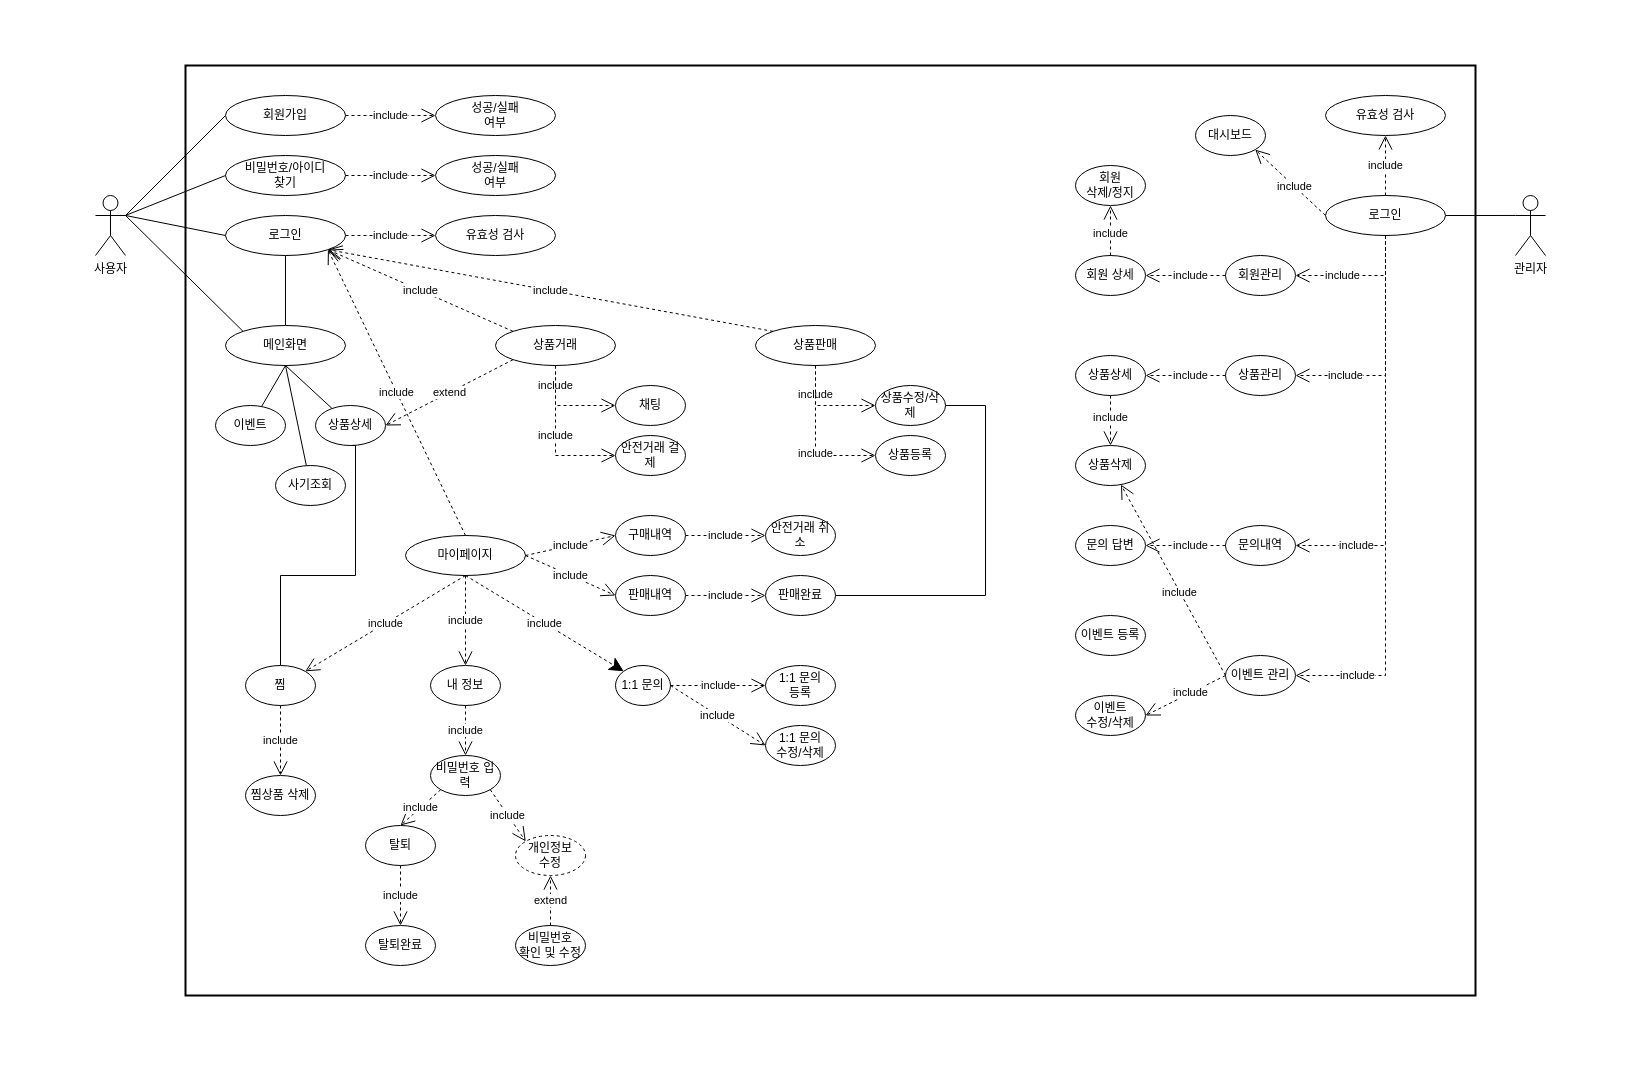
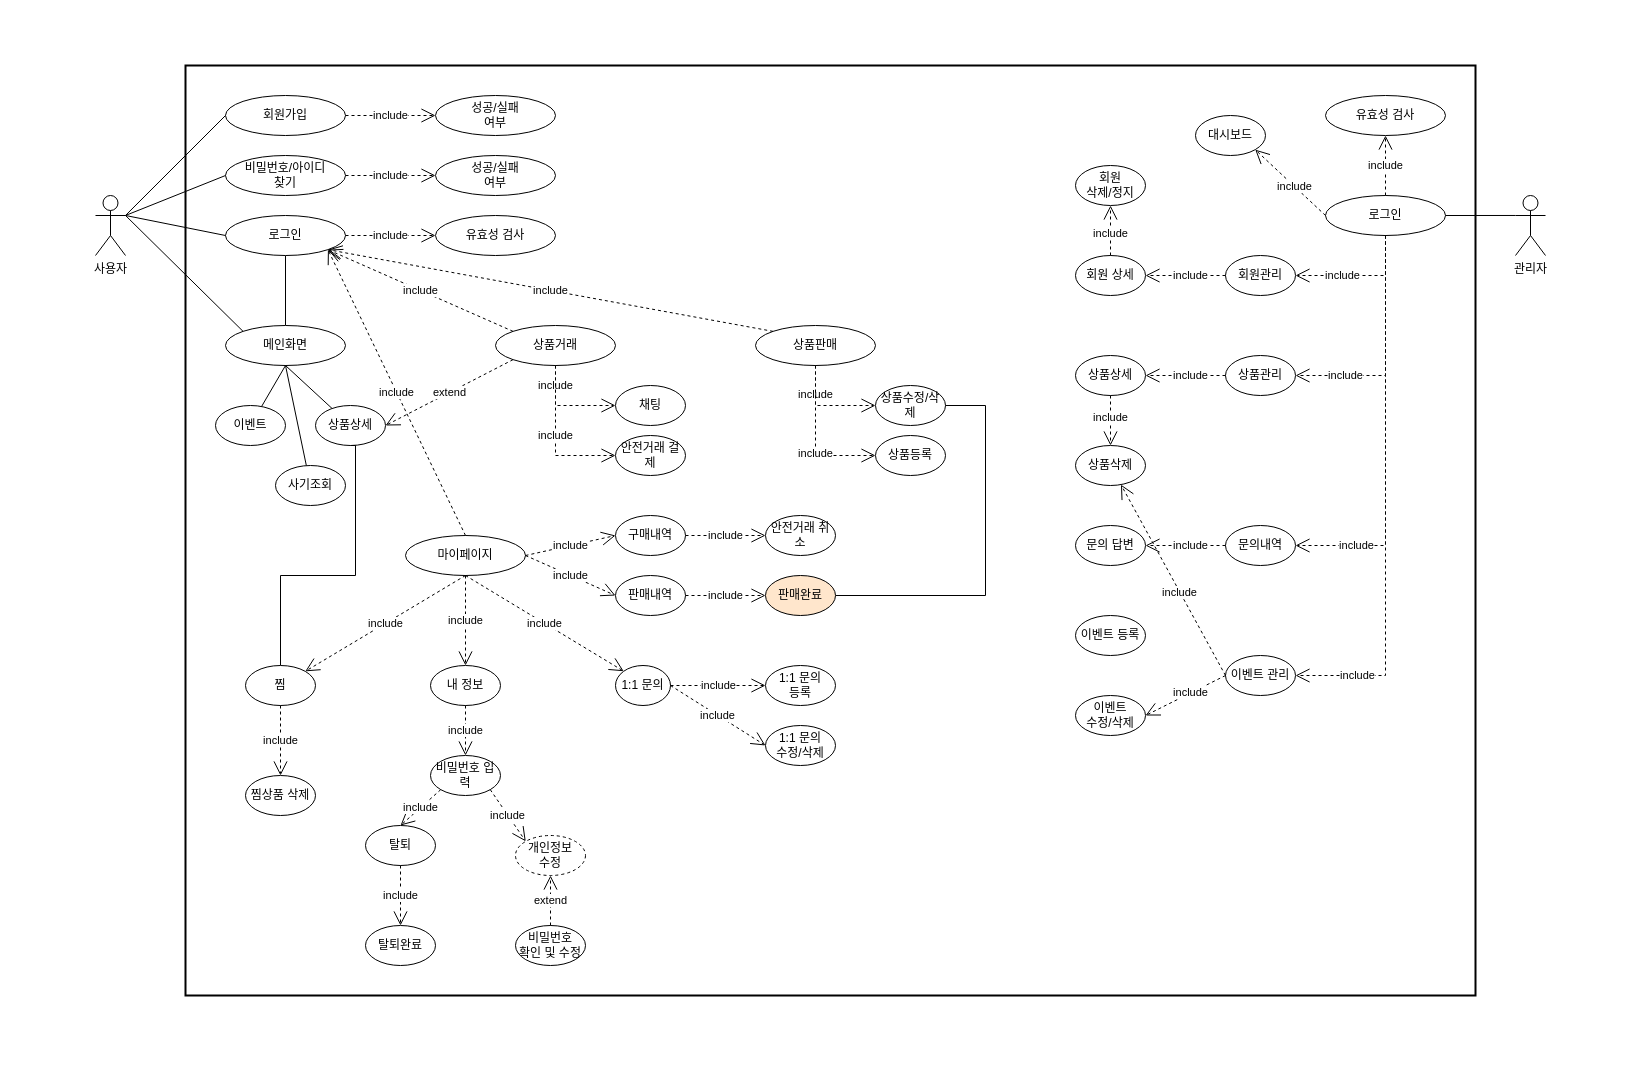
node "판매완료": fillcolor #ffffff -> #ffe6cc
edge "마이페이지" -> "1:1 문의": arrowhead classic -> open
